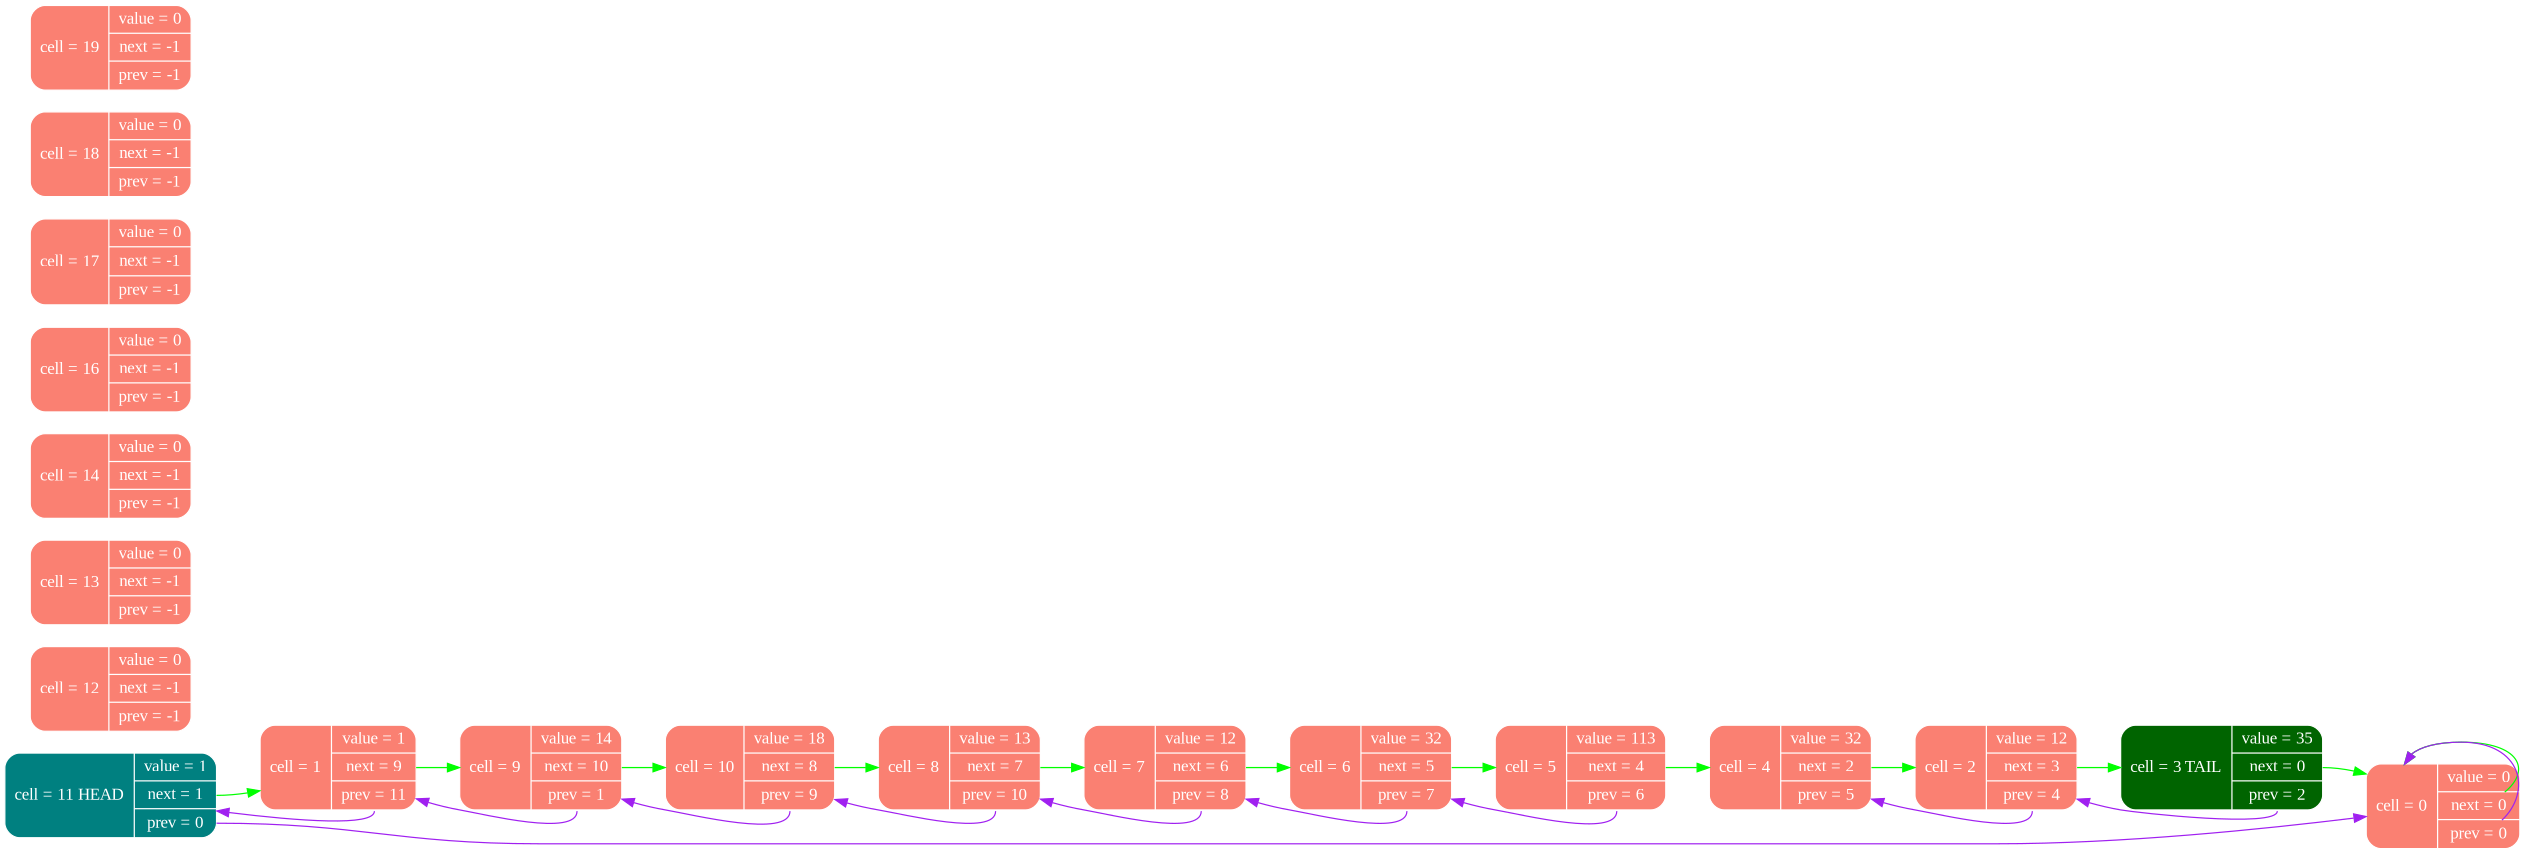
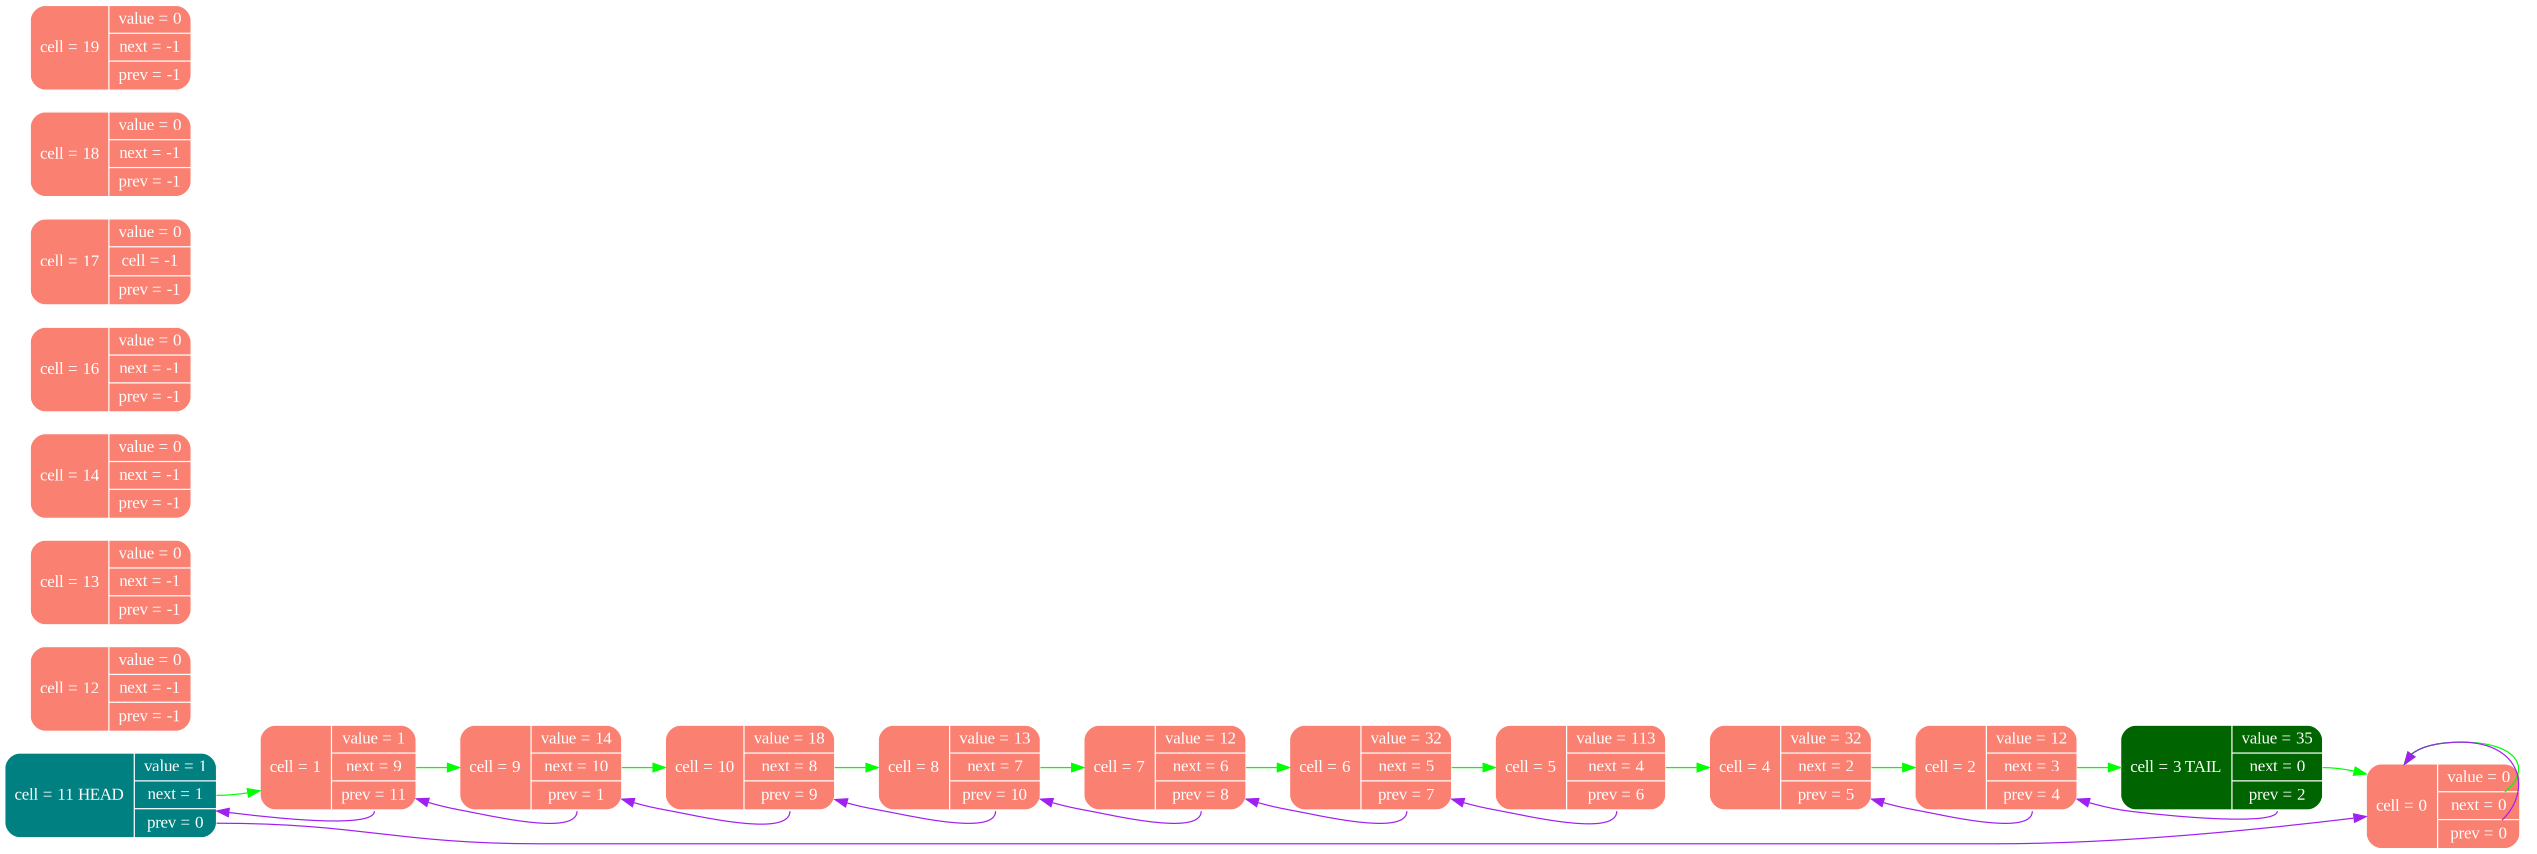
node "cell = 17": text "next = -1" -> "cell = -1"
